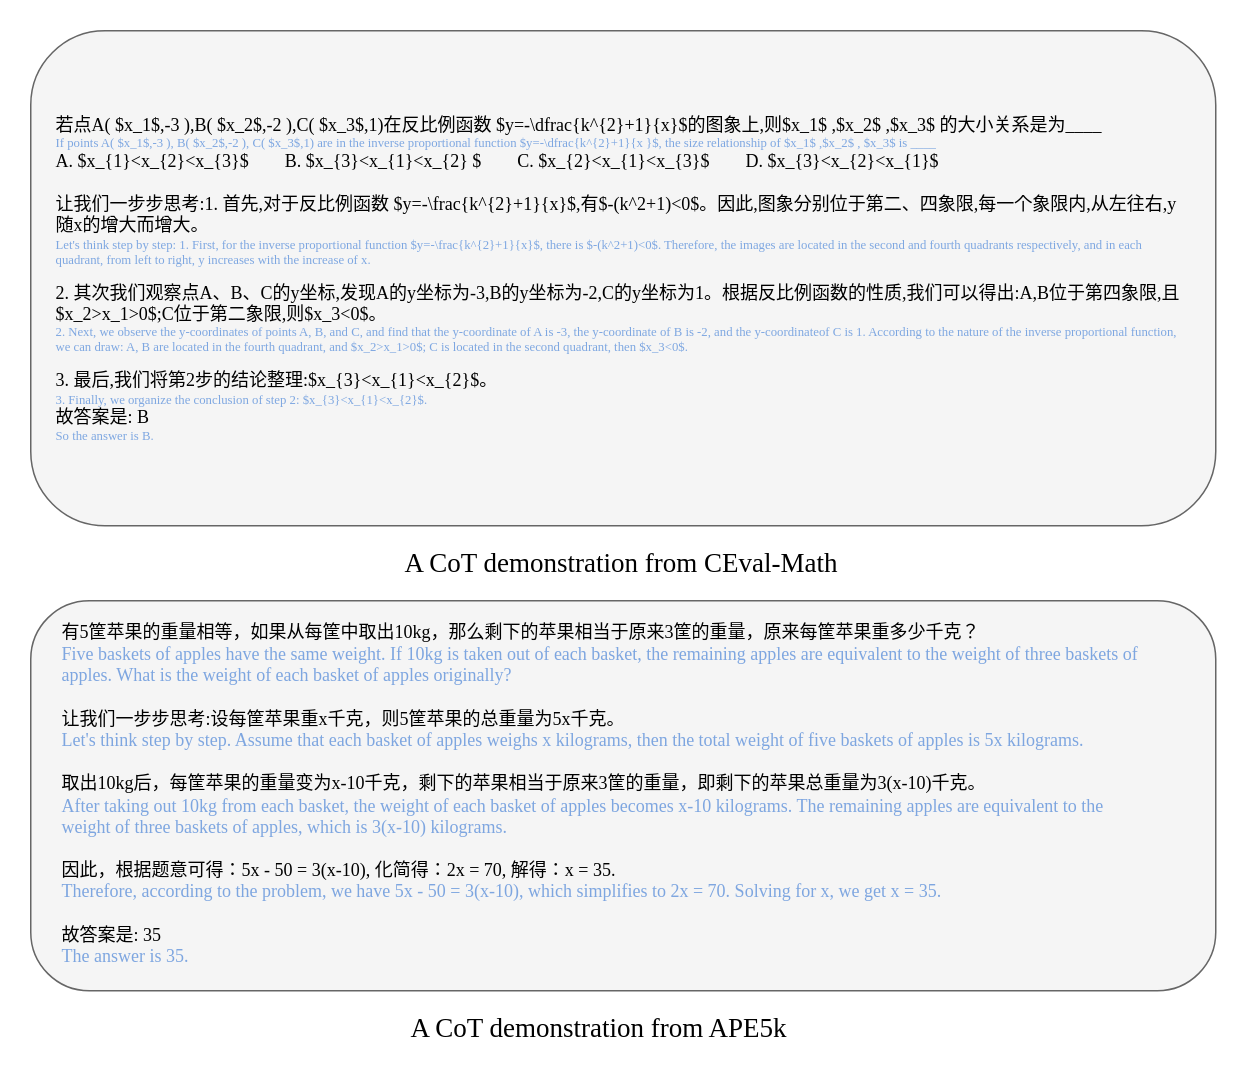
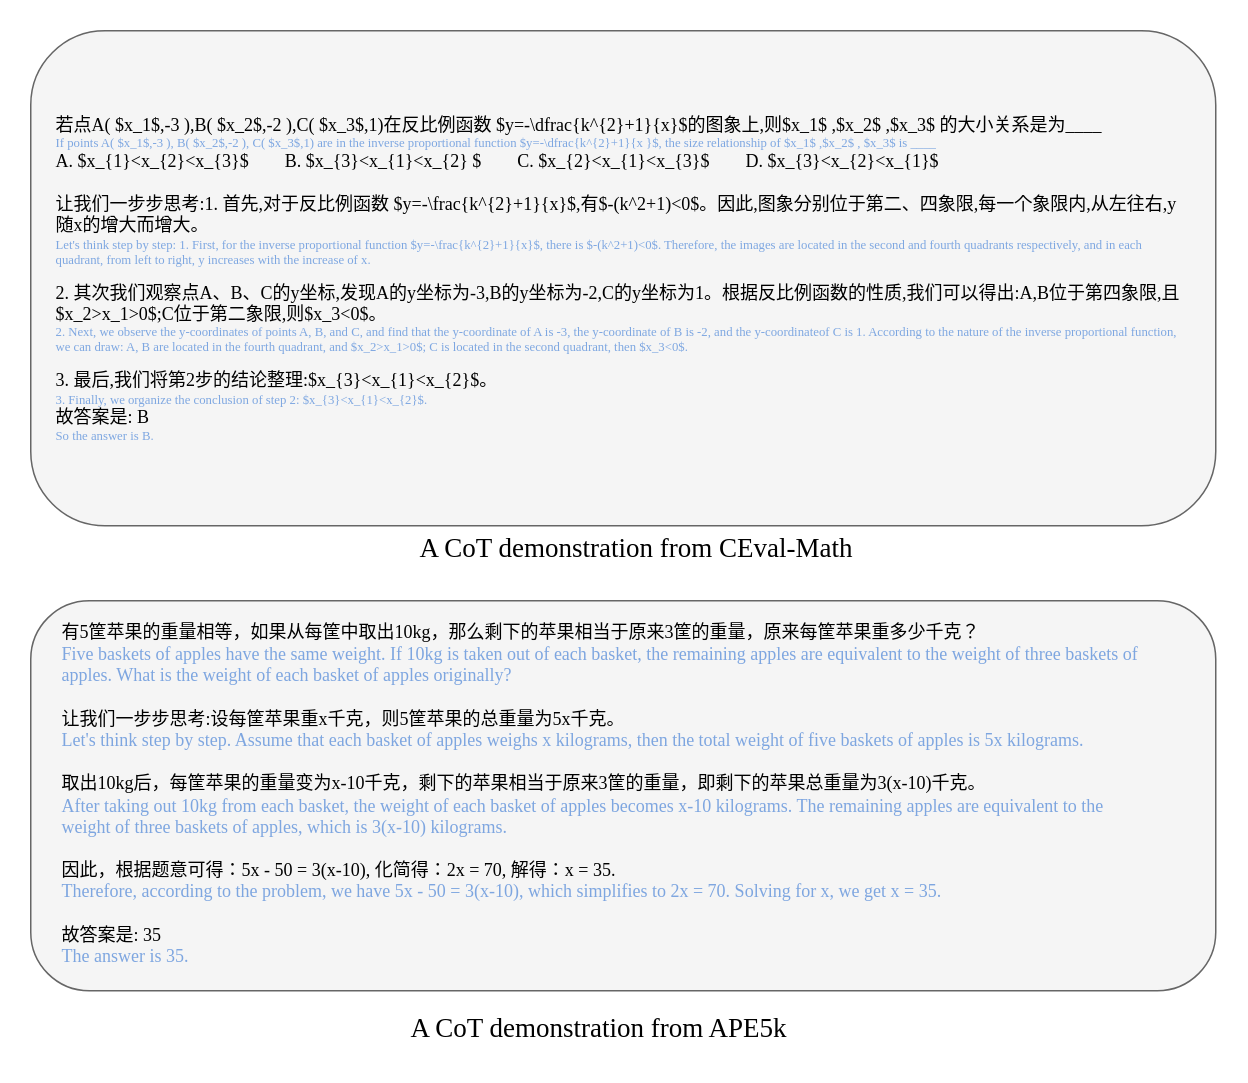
node "A CoT demonstration from CEval-Math": moved (622, 563) -> (637, 548)
